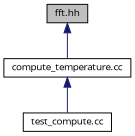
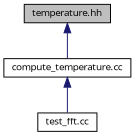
node "fft.hh": label "fft.hh" -> "temperature.hh"
node "test_compute.cc": label "test_compute.cc" -> "test_fft.cc"
